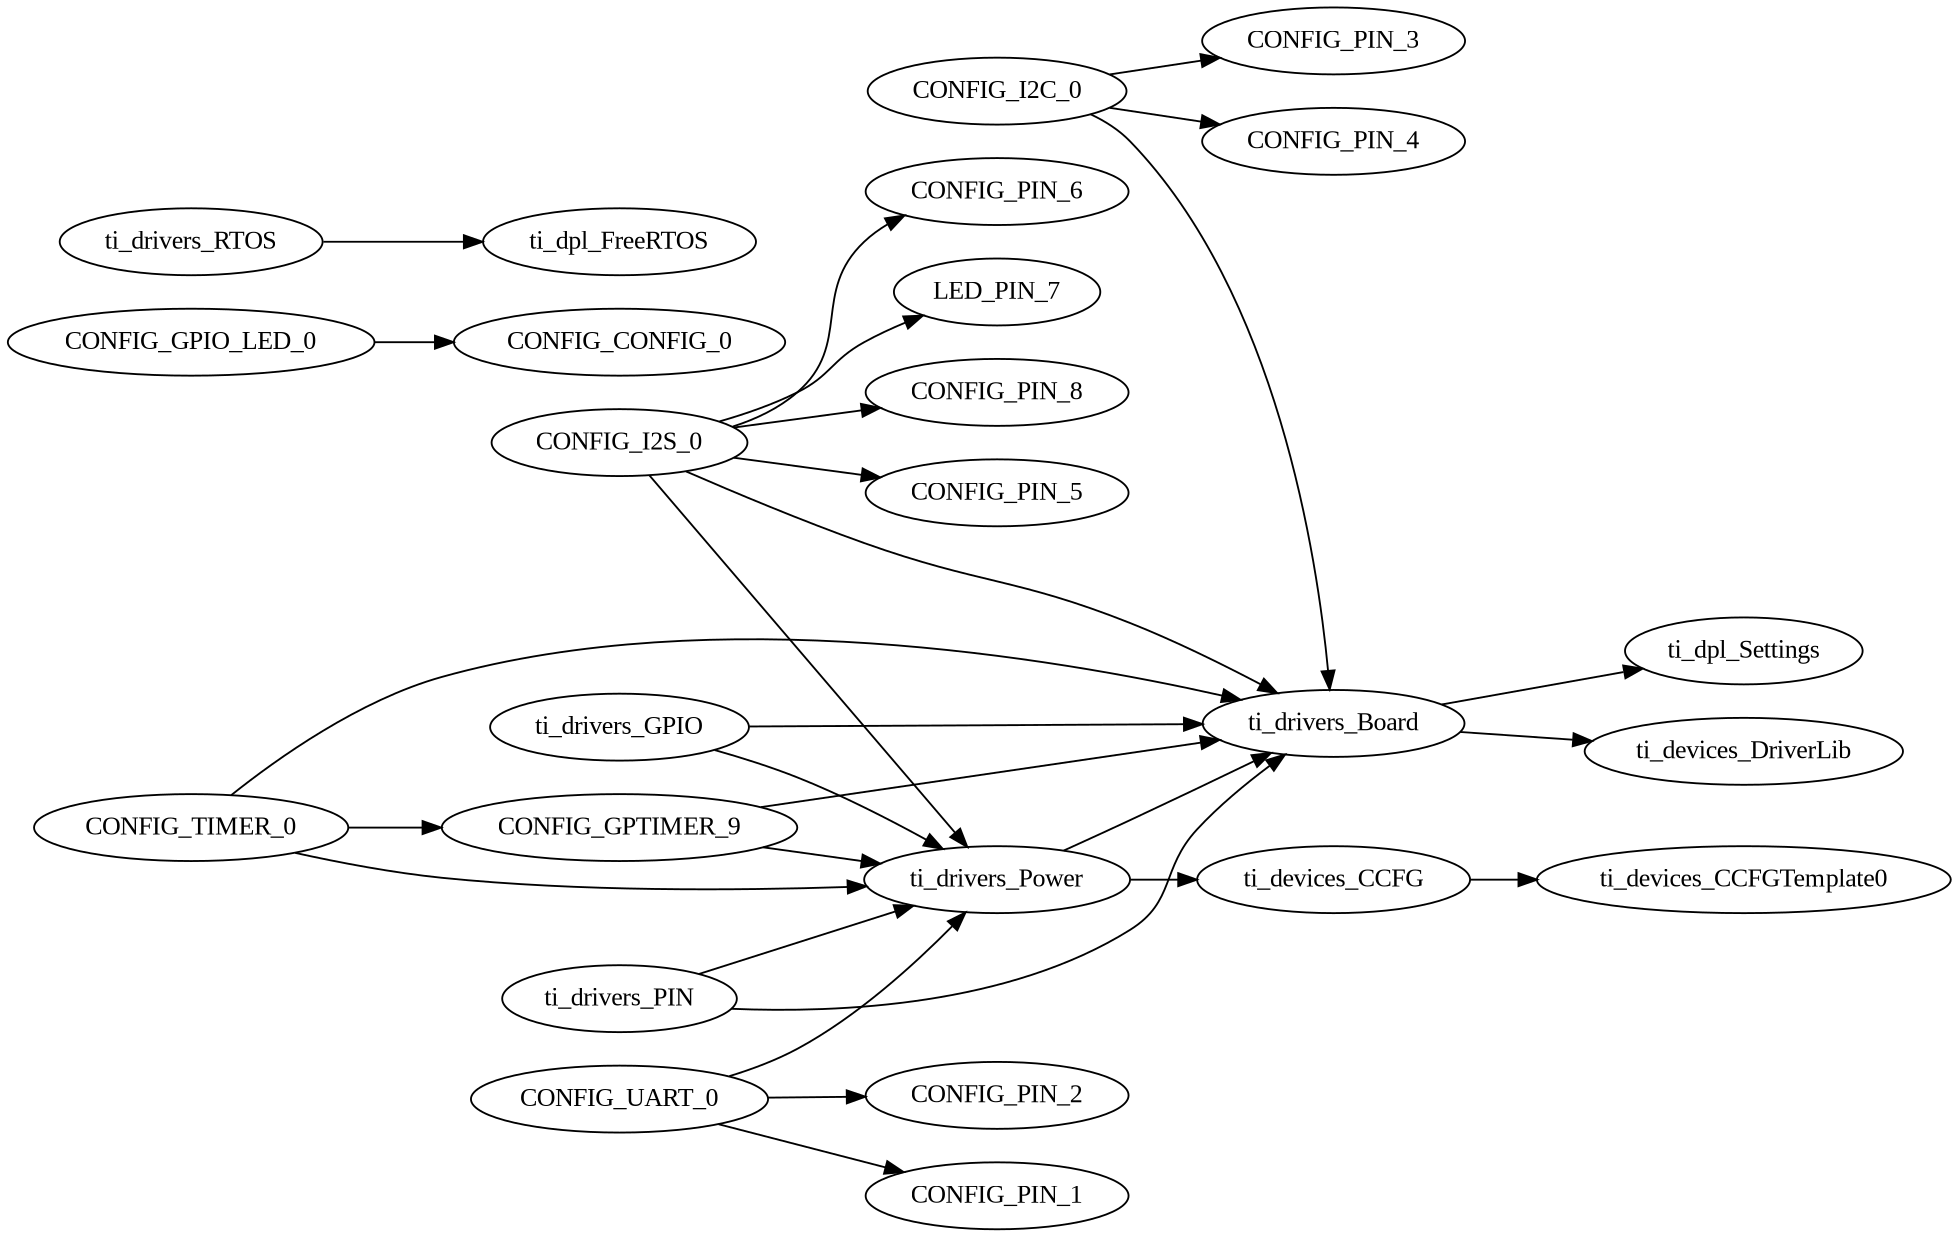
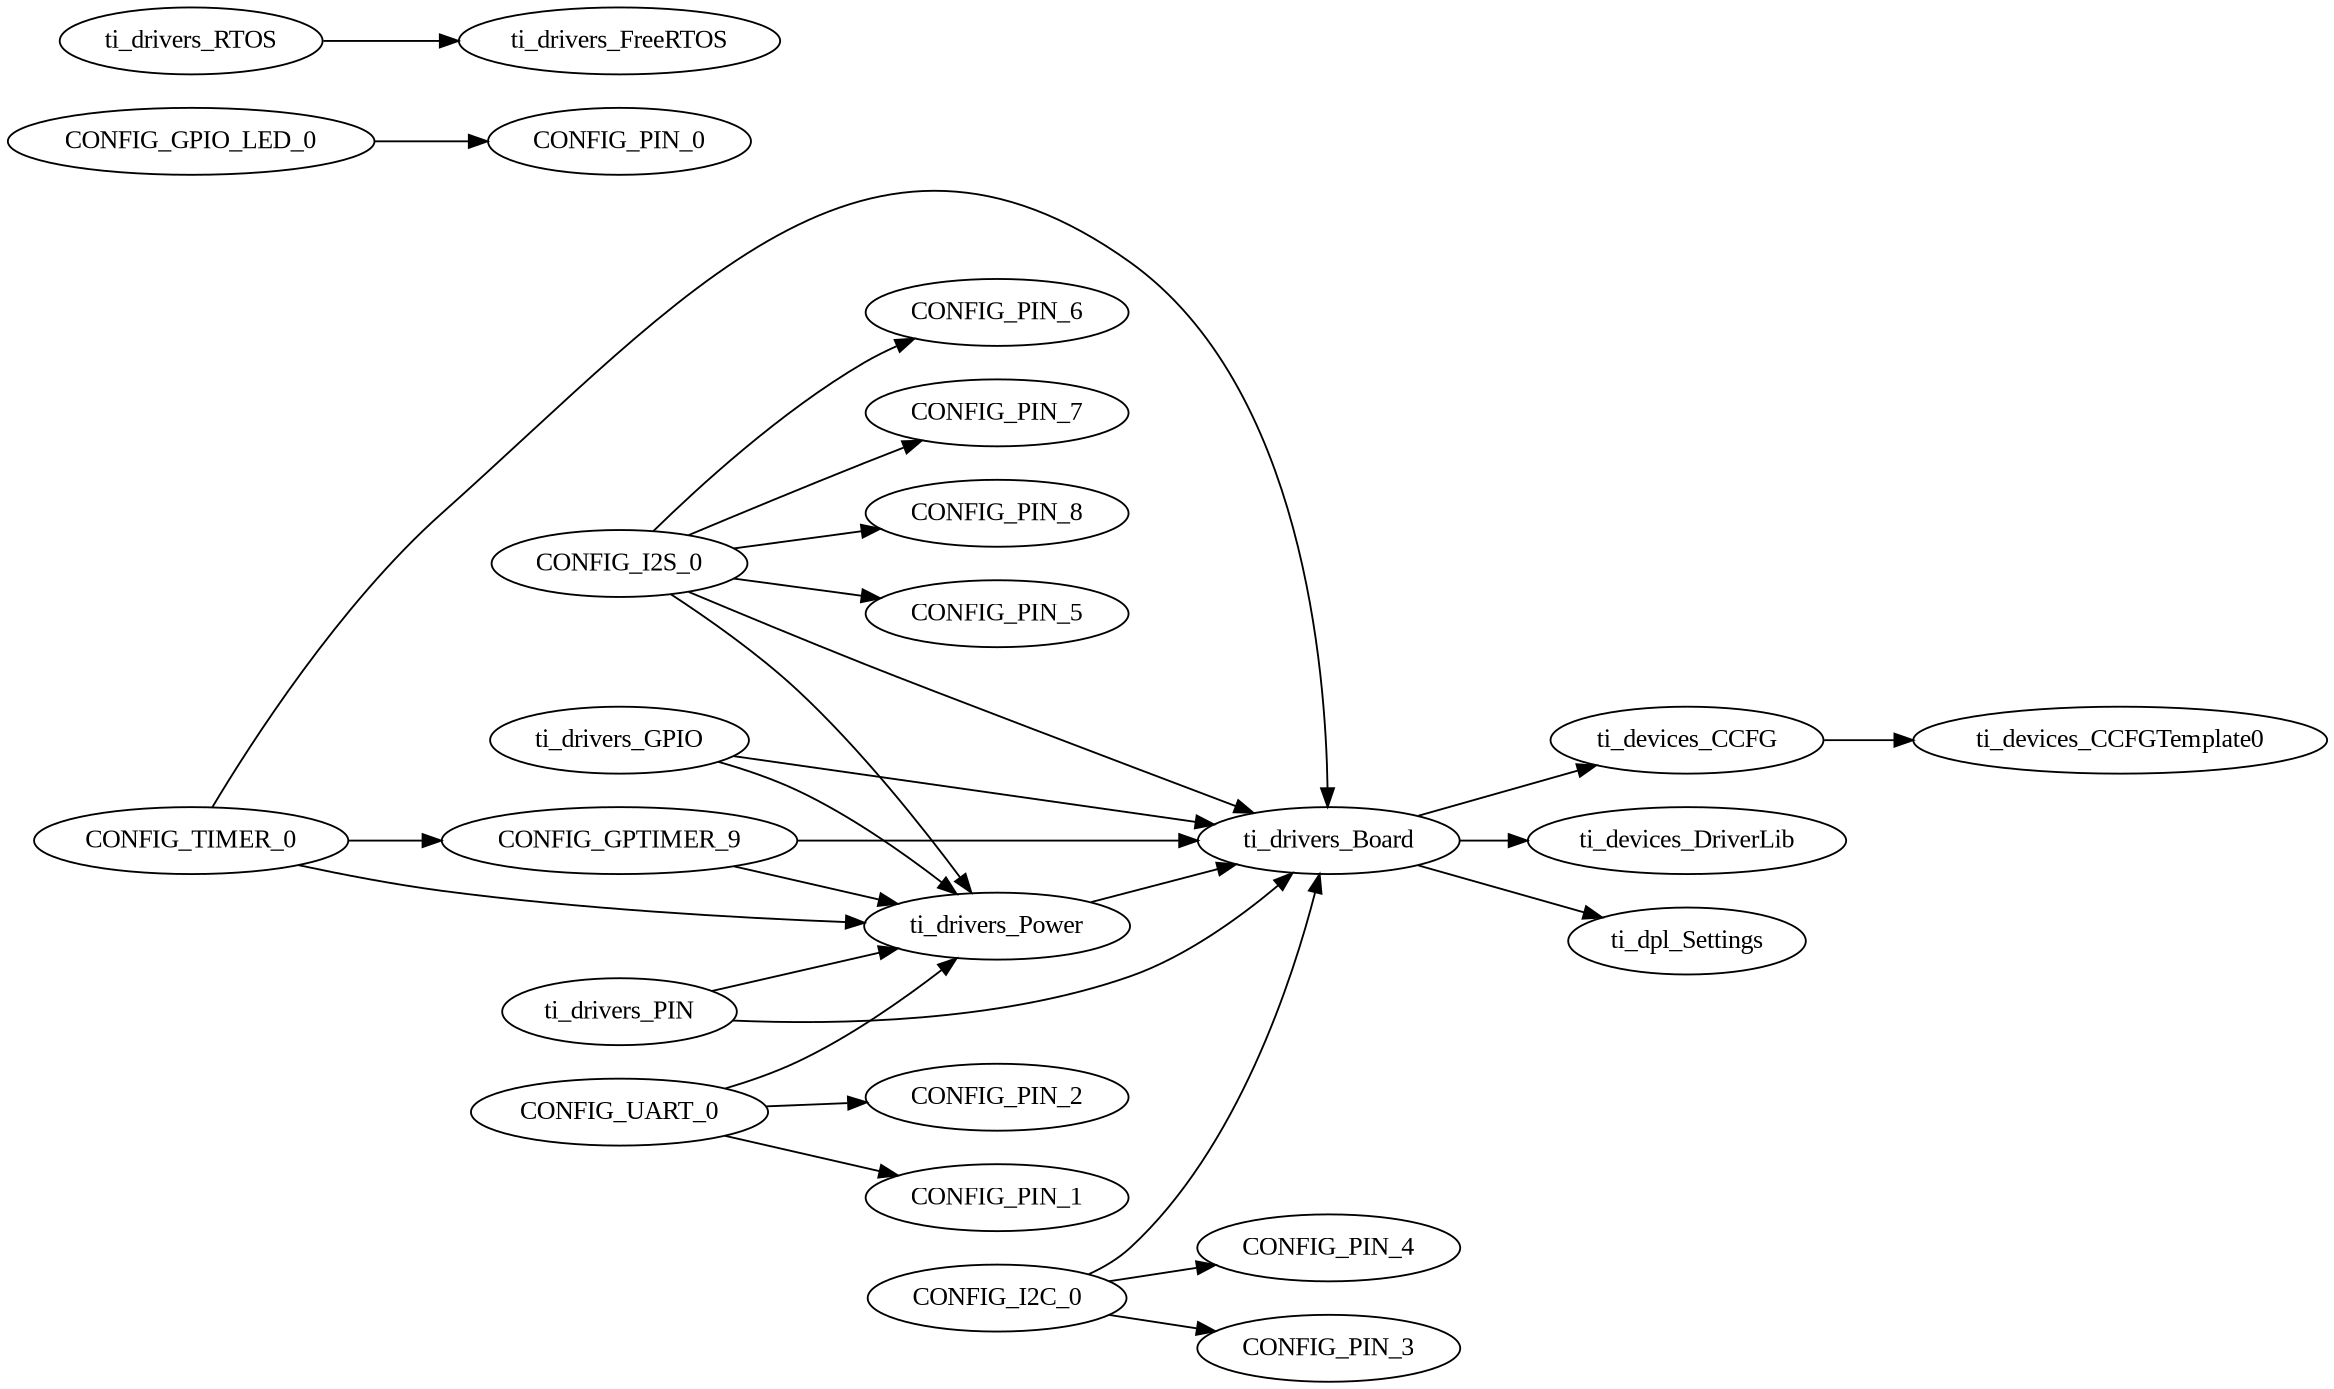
node "ti_dpl_FreeRTOS": label "ti_dpl_FreeRTOS" -> "ti_drivers_FreeRTOS"
node "LED_PIN_7": label "LED_PIN_7" -> "CONFIG_PIN_7"
node "CONFIG_CONFIG_0": label "CONFIG_CONFIG_0" -> "CONFIG_PIN_0"
edge "ti_drivers_Power" -> "ti_devices_CCFG": now "ti_drivers_Board" -> "ti_devices_CCFG"
